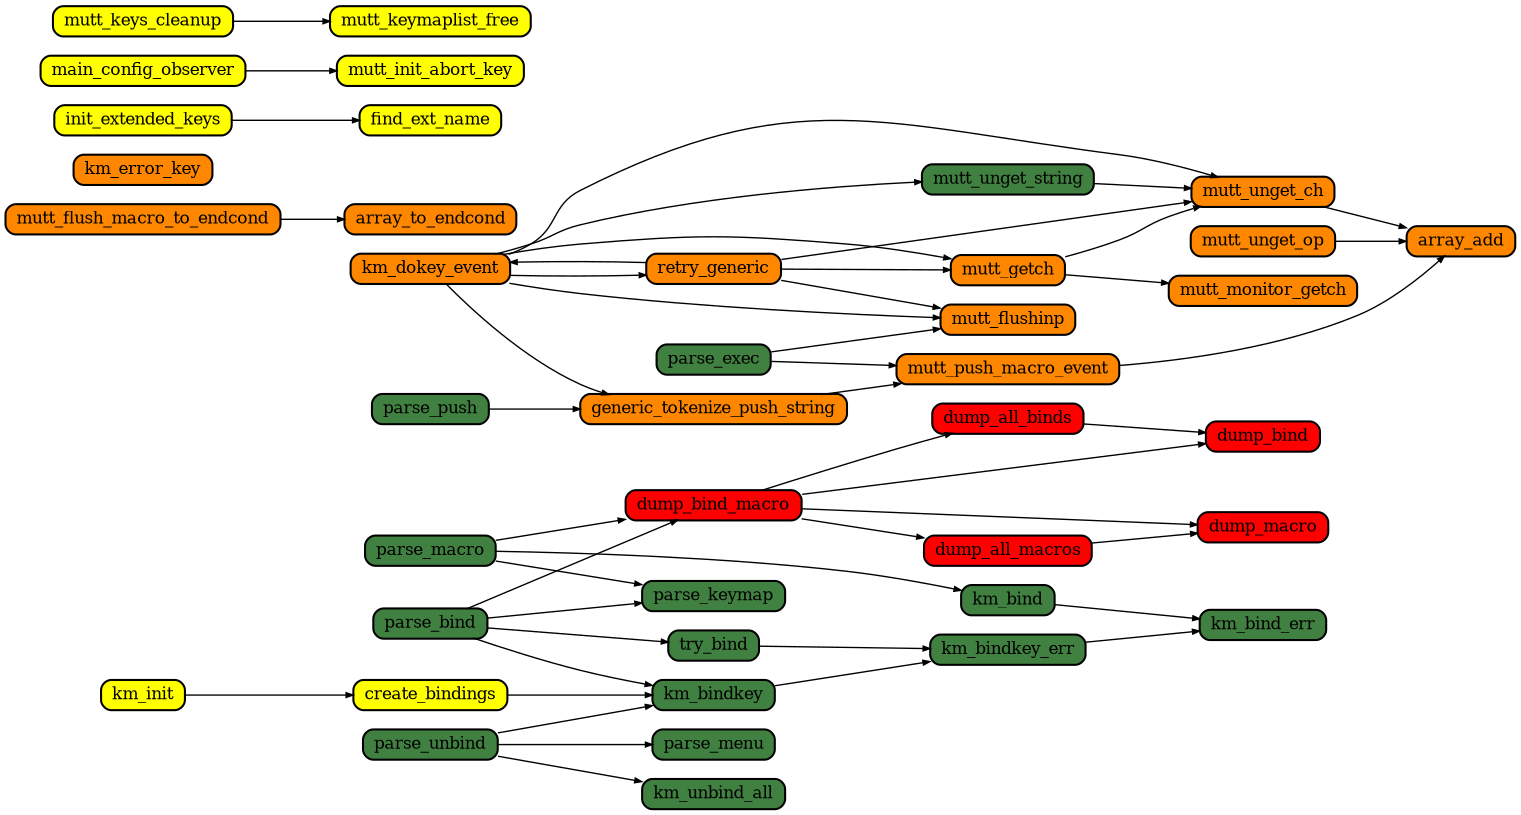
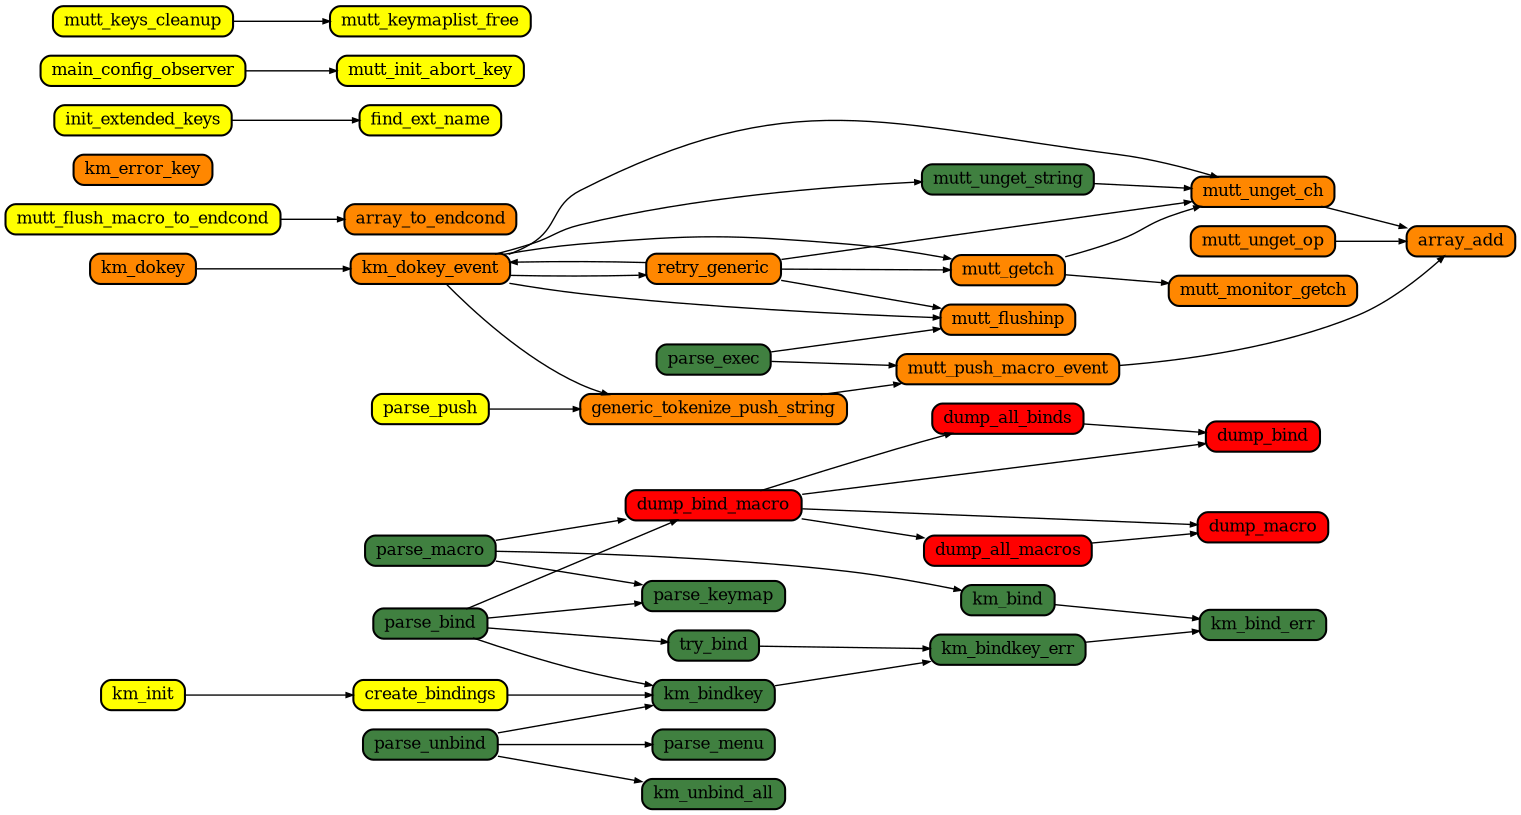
node "mutt_flush_macro_to_endcond": fillcolor #ff8700 -> #ffff00
node "km_dokey": added
node "parse_push": fillcolor #408040 -> #ffff00
